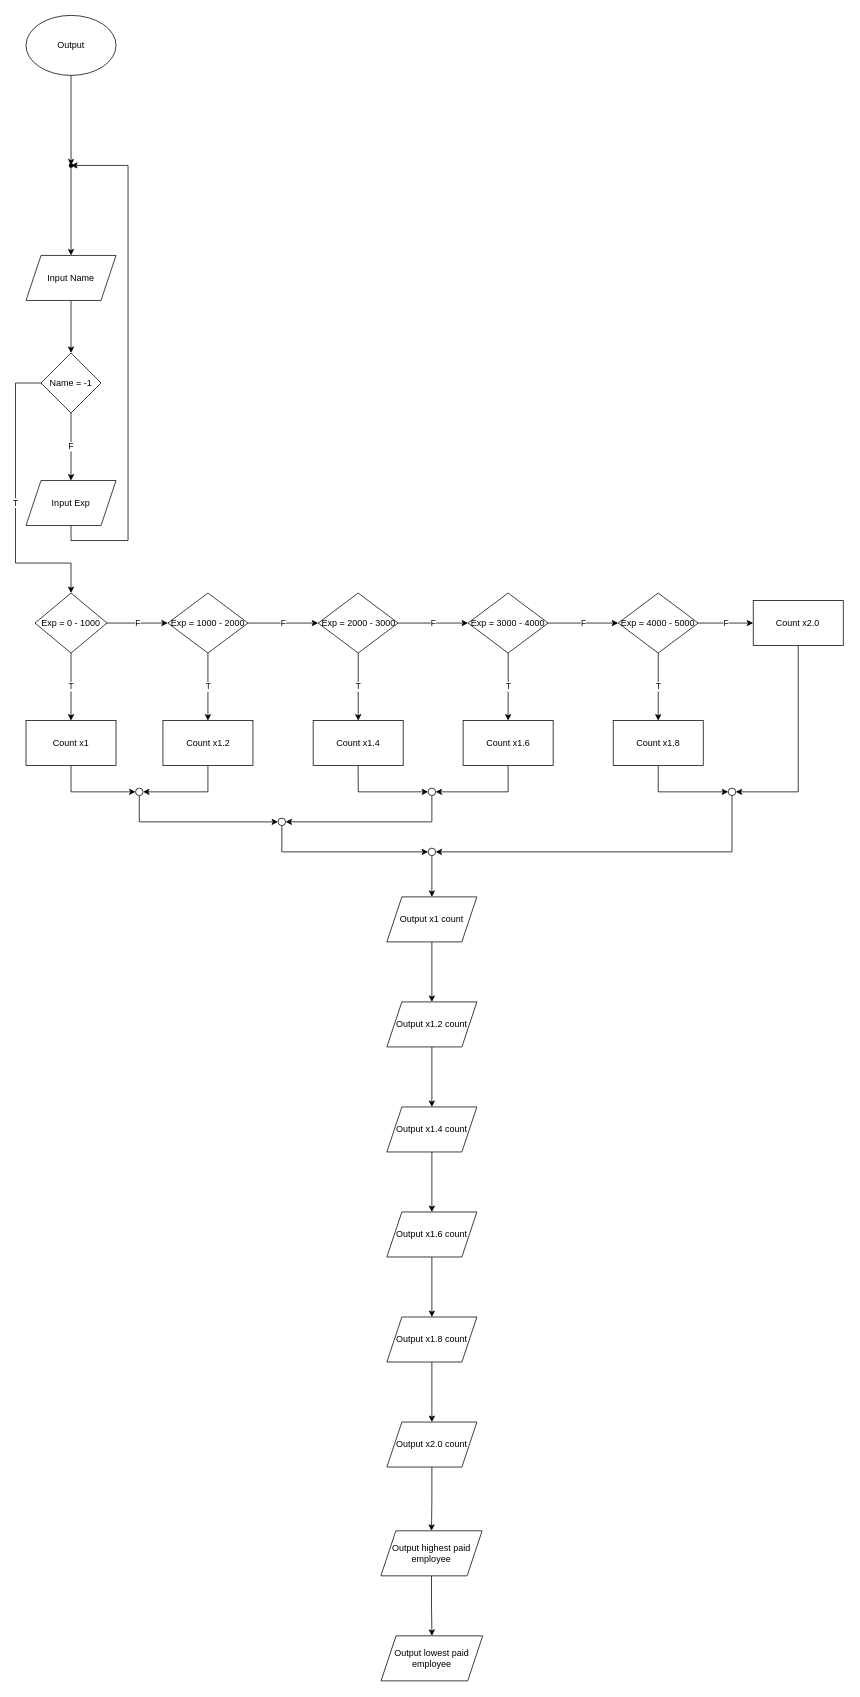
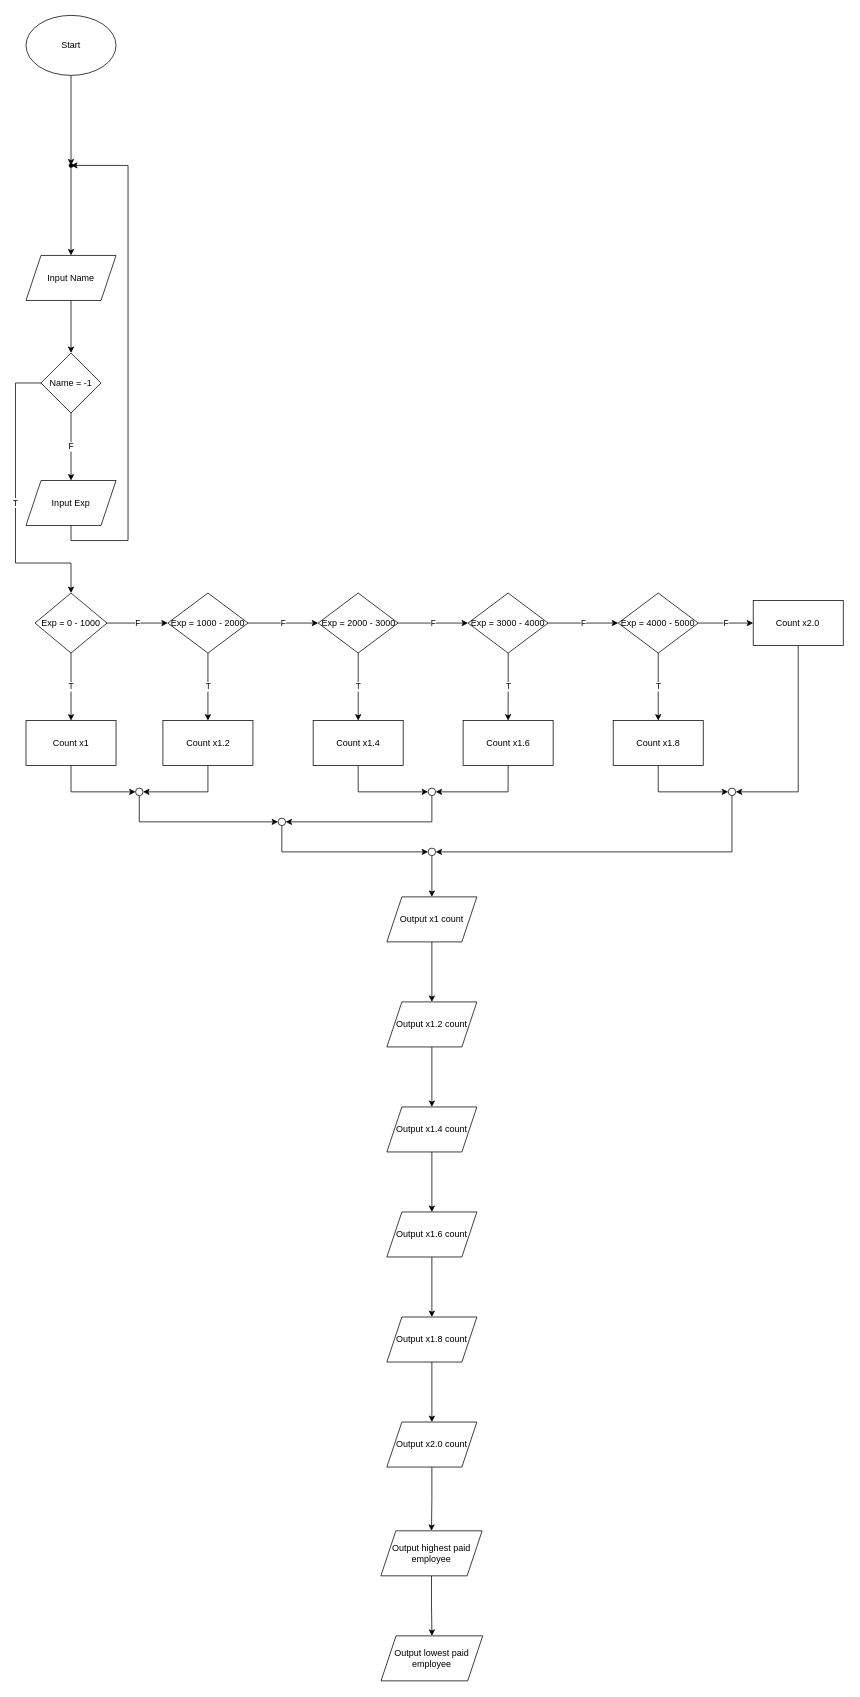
node "Output": label "Output" -> "Start"
